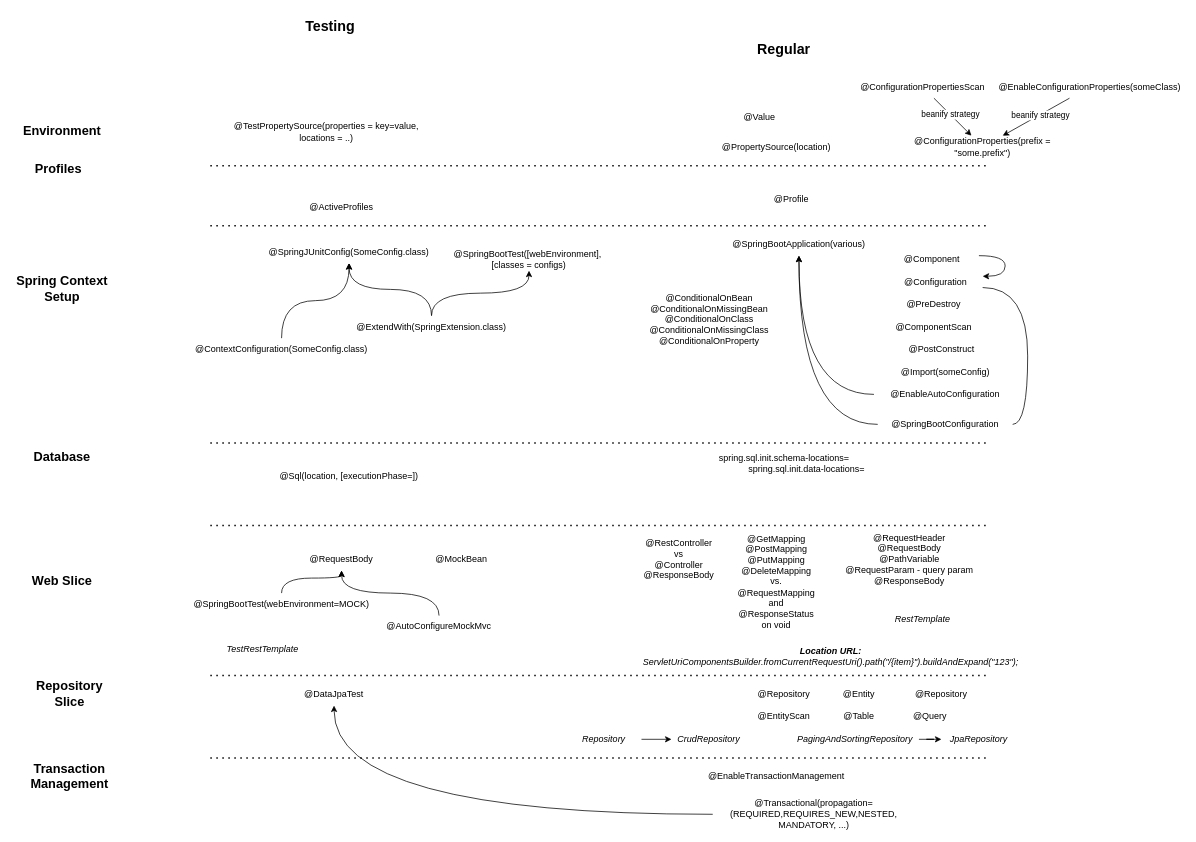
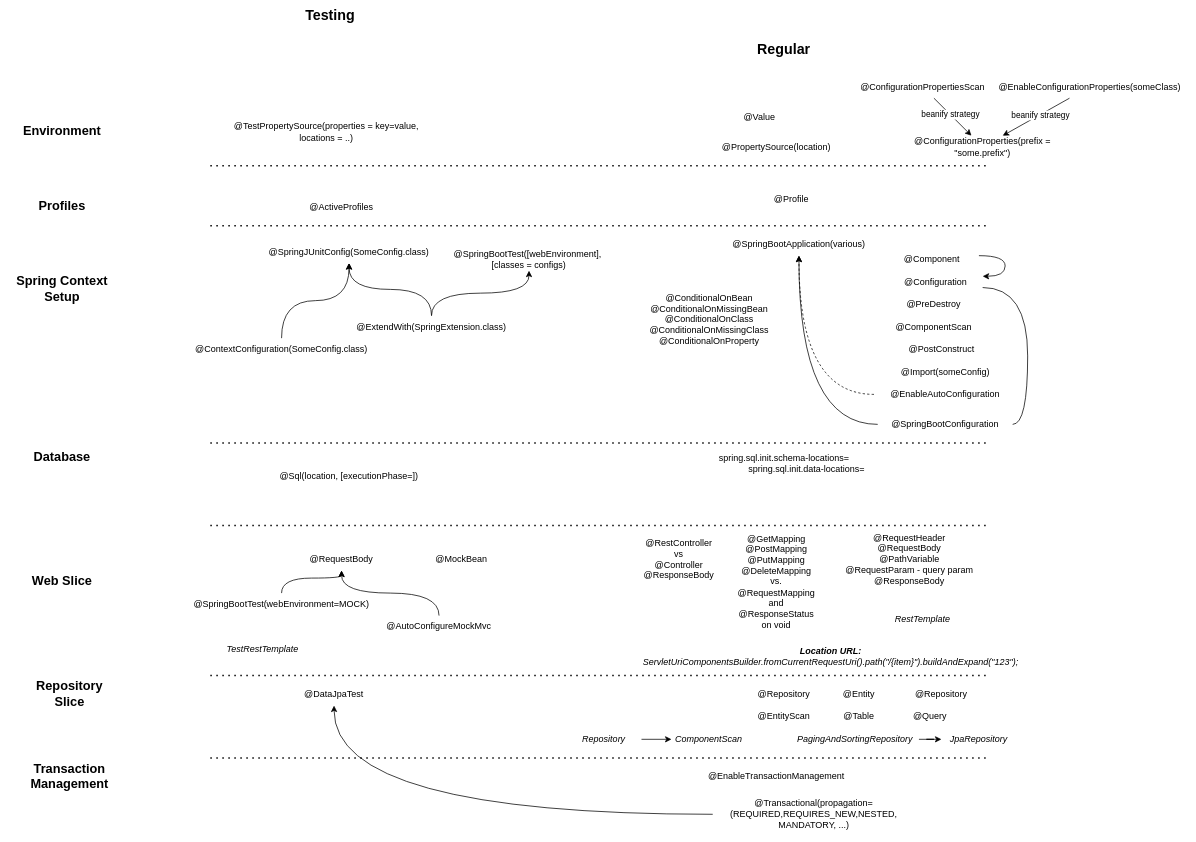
node "Testing": moved (330, 27) -> (330, 15)
node "Profiles": moved (59, 169) -> (62, 207)
edge "@EnableAutoConfiguration" -> "@SpringBootApplication(various)": style solid -> dashed
node "CrudRepository": label "CrudRepository" -> "ComponentScan"
